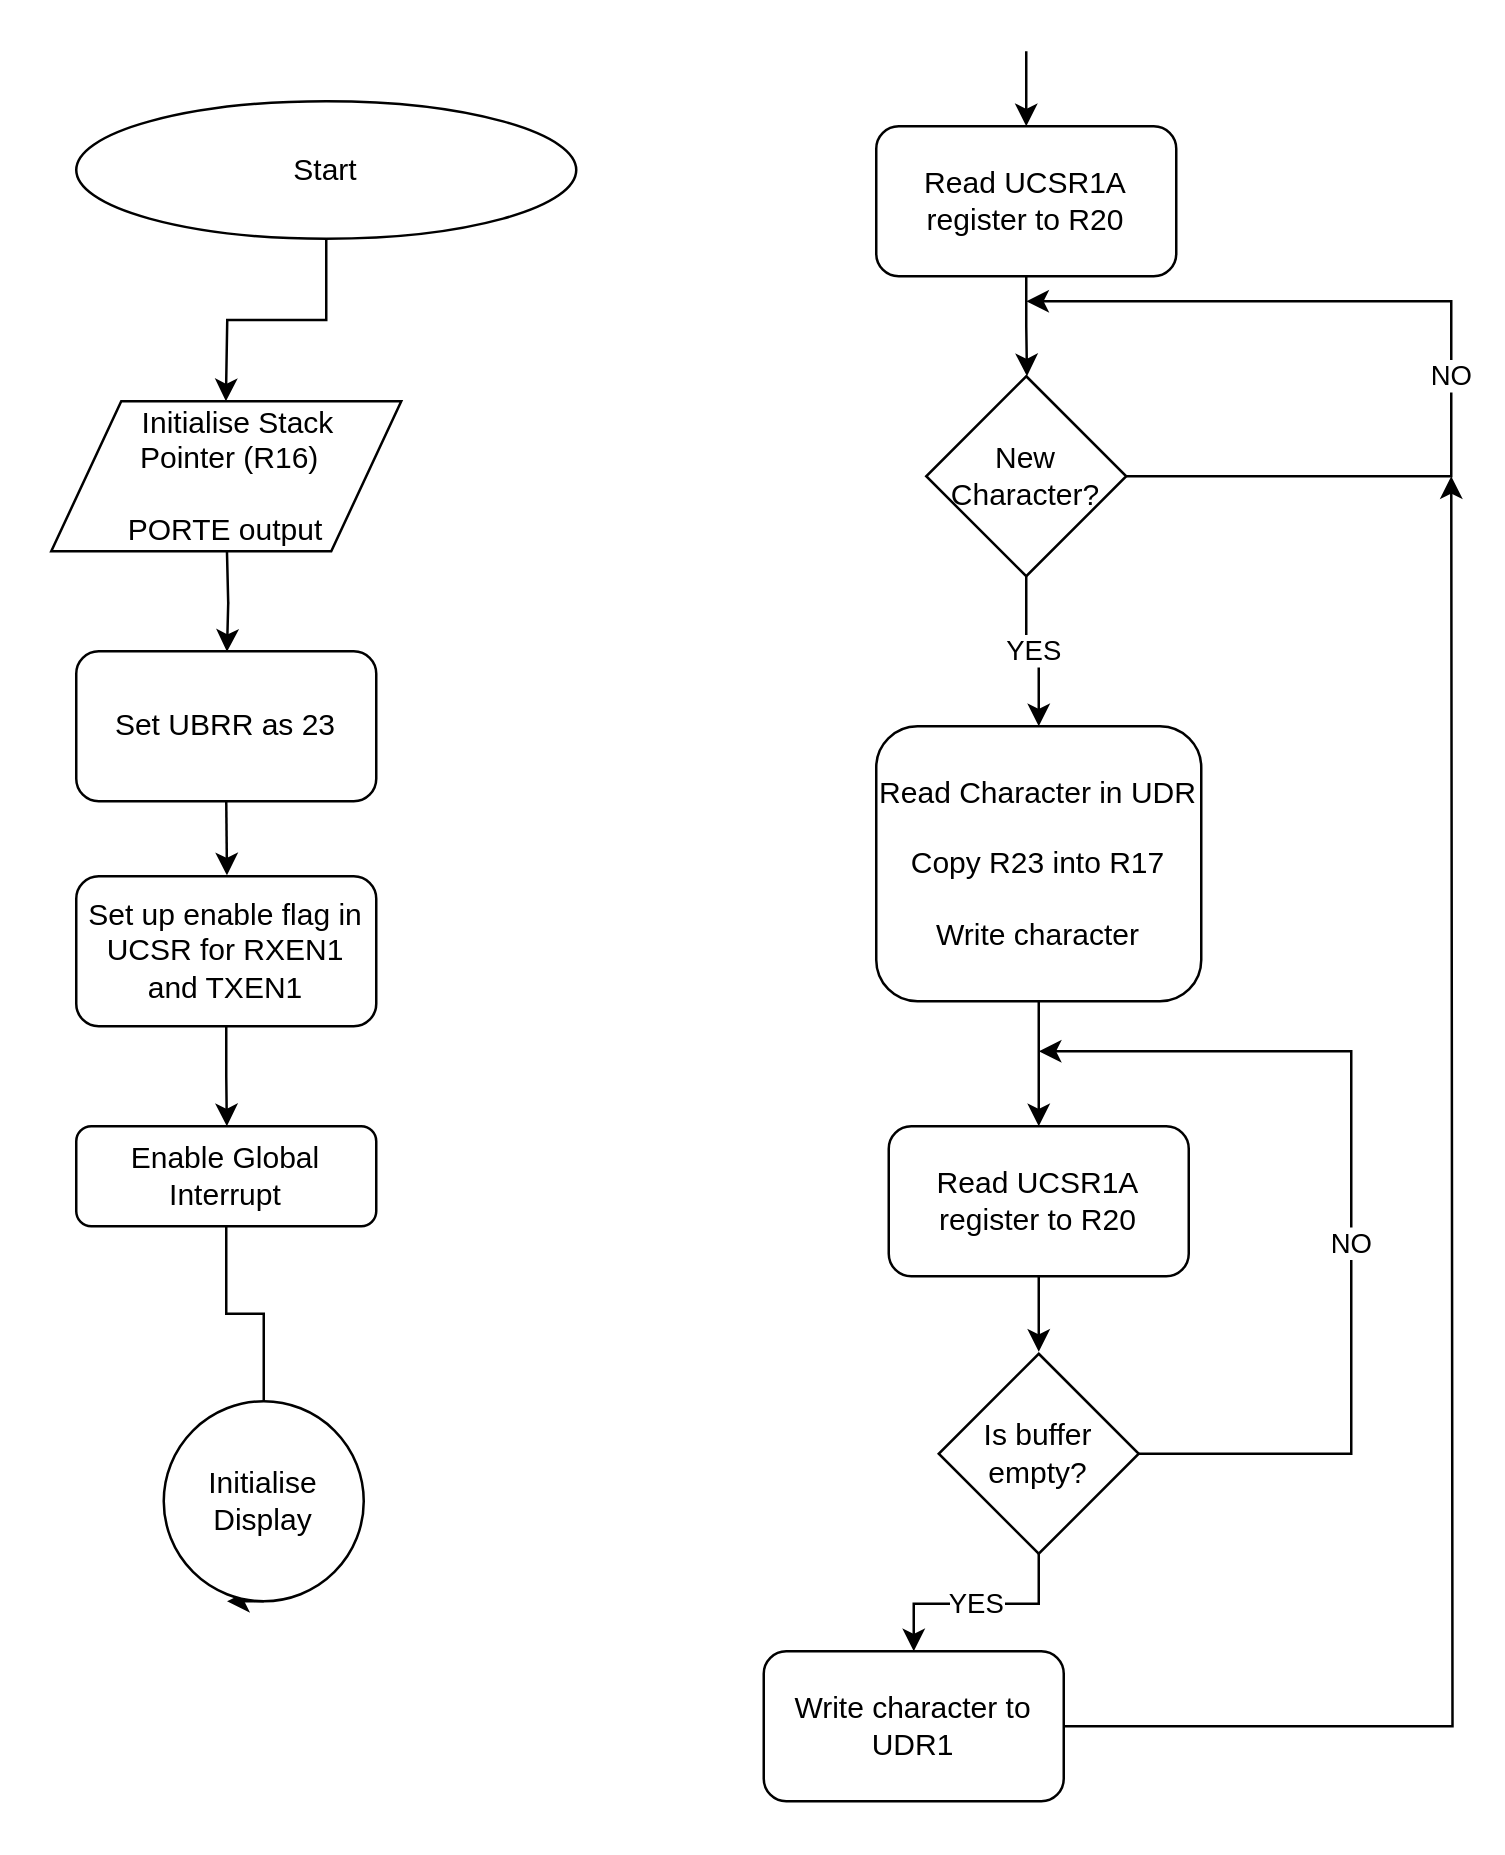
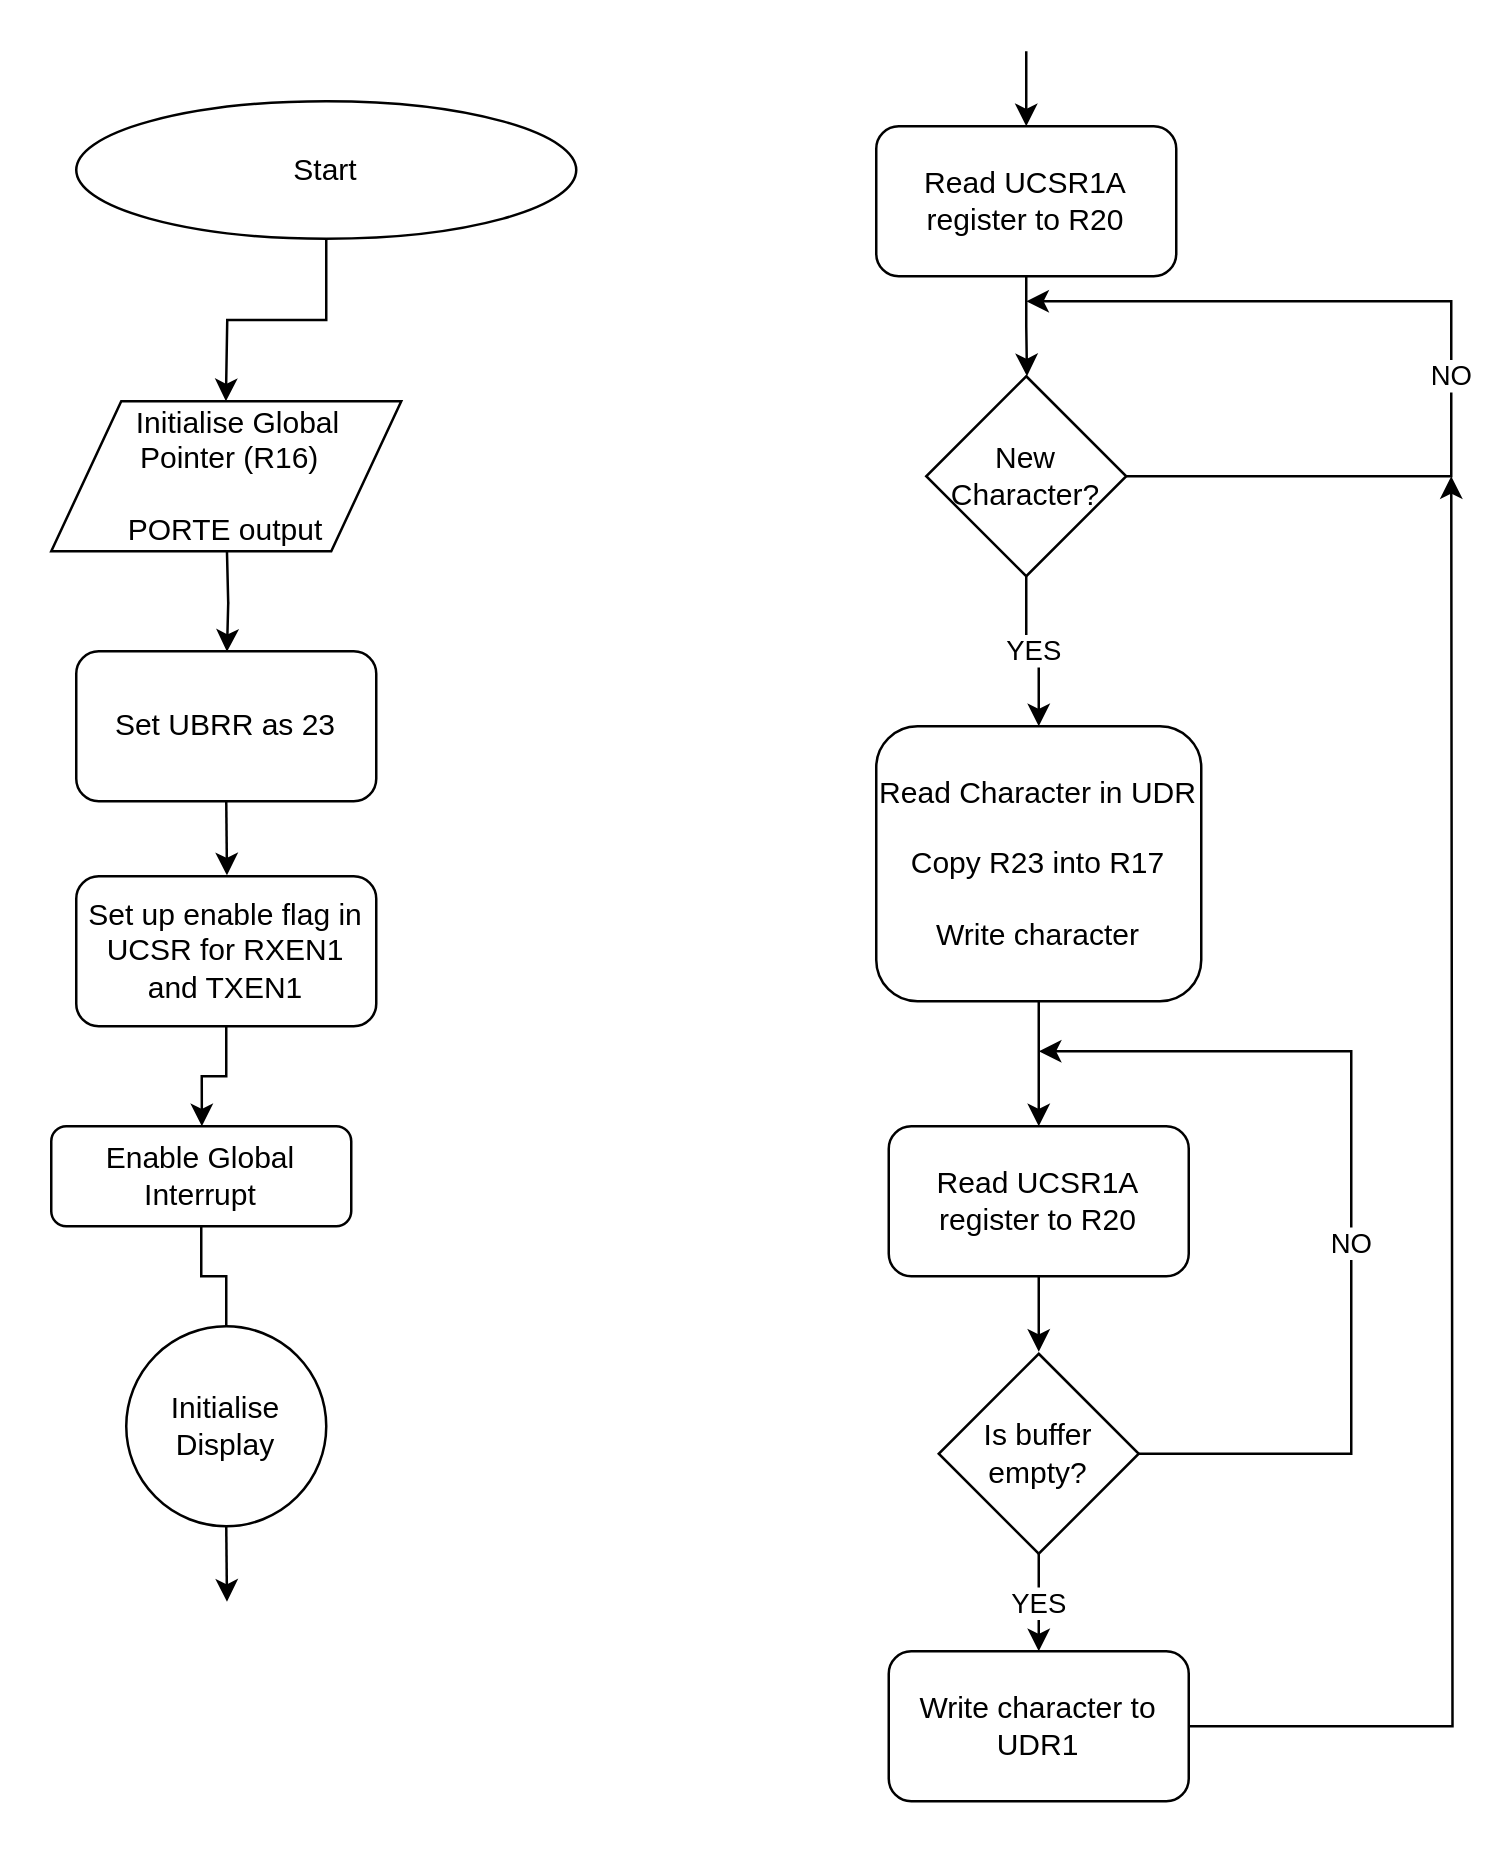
node "Initialise Stack Pointer (R16)PORTE output": label "Initialise Stack Pointer (R16)PORTE output" -> "Initialise Global Pointer (R16)PORTE output"
node "Enable Global Interrupt": moved (226, 1176) -> (201, 1176)
node "Initialise Display": moved (264, 1501) -> (226, 1426)
node "Write character to UDR1": moved (914, 1726) -> (1039, 1726)
